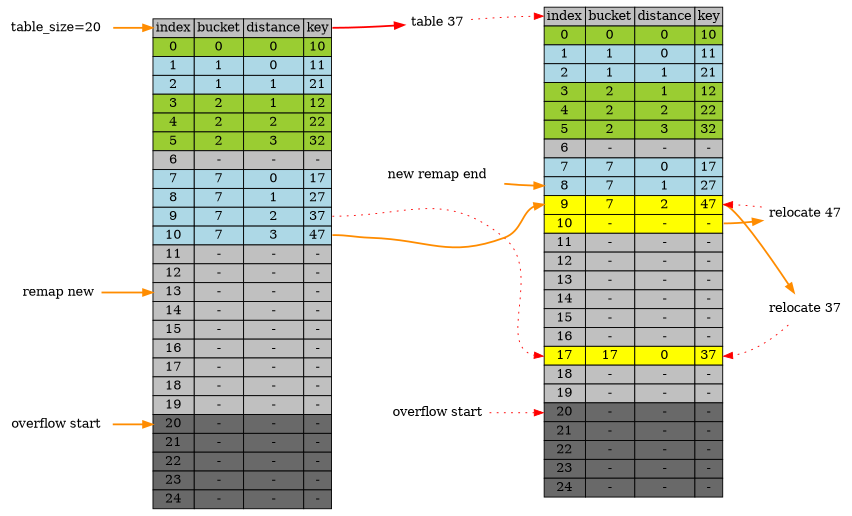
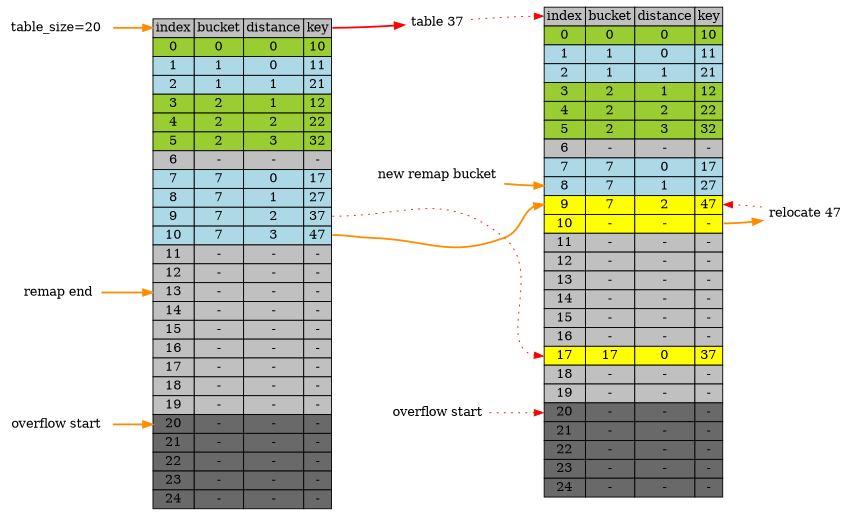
node "new remap end": label "new remap end" -> "new remap bucket"
node "remap new": label "remap new" -> "remap end"
node "relocate 37": removed
